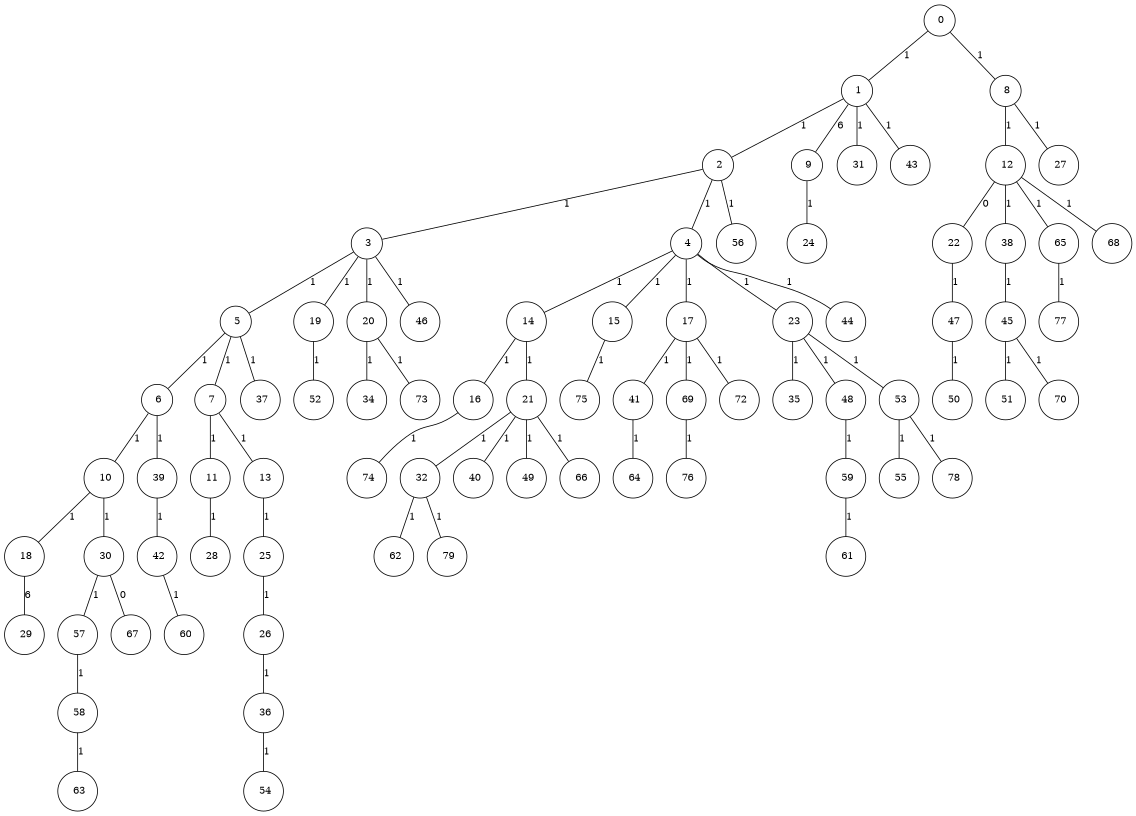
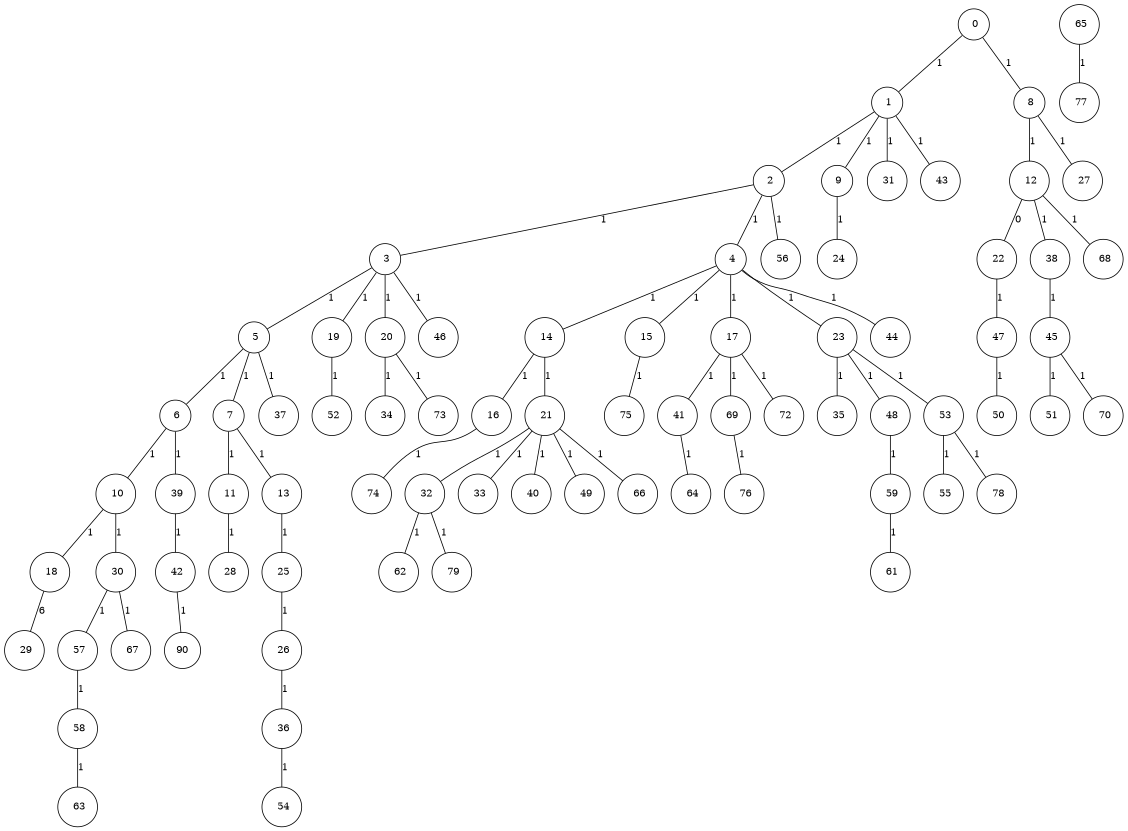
edge "1" -- "9": label "6" -> "1"
edge "12" -- "65": removed, label "1"
node "33": added
edge "30" -- "67": label "0" -> "1"
node "60": label "60" -> "90"
